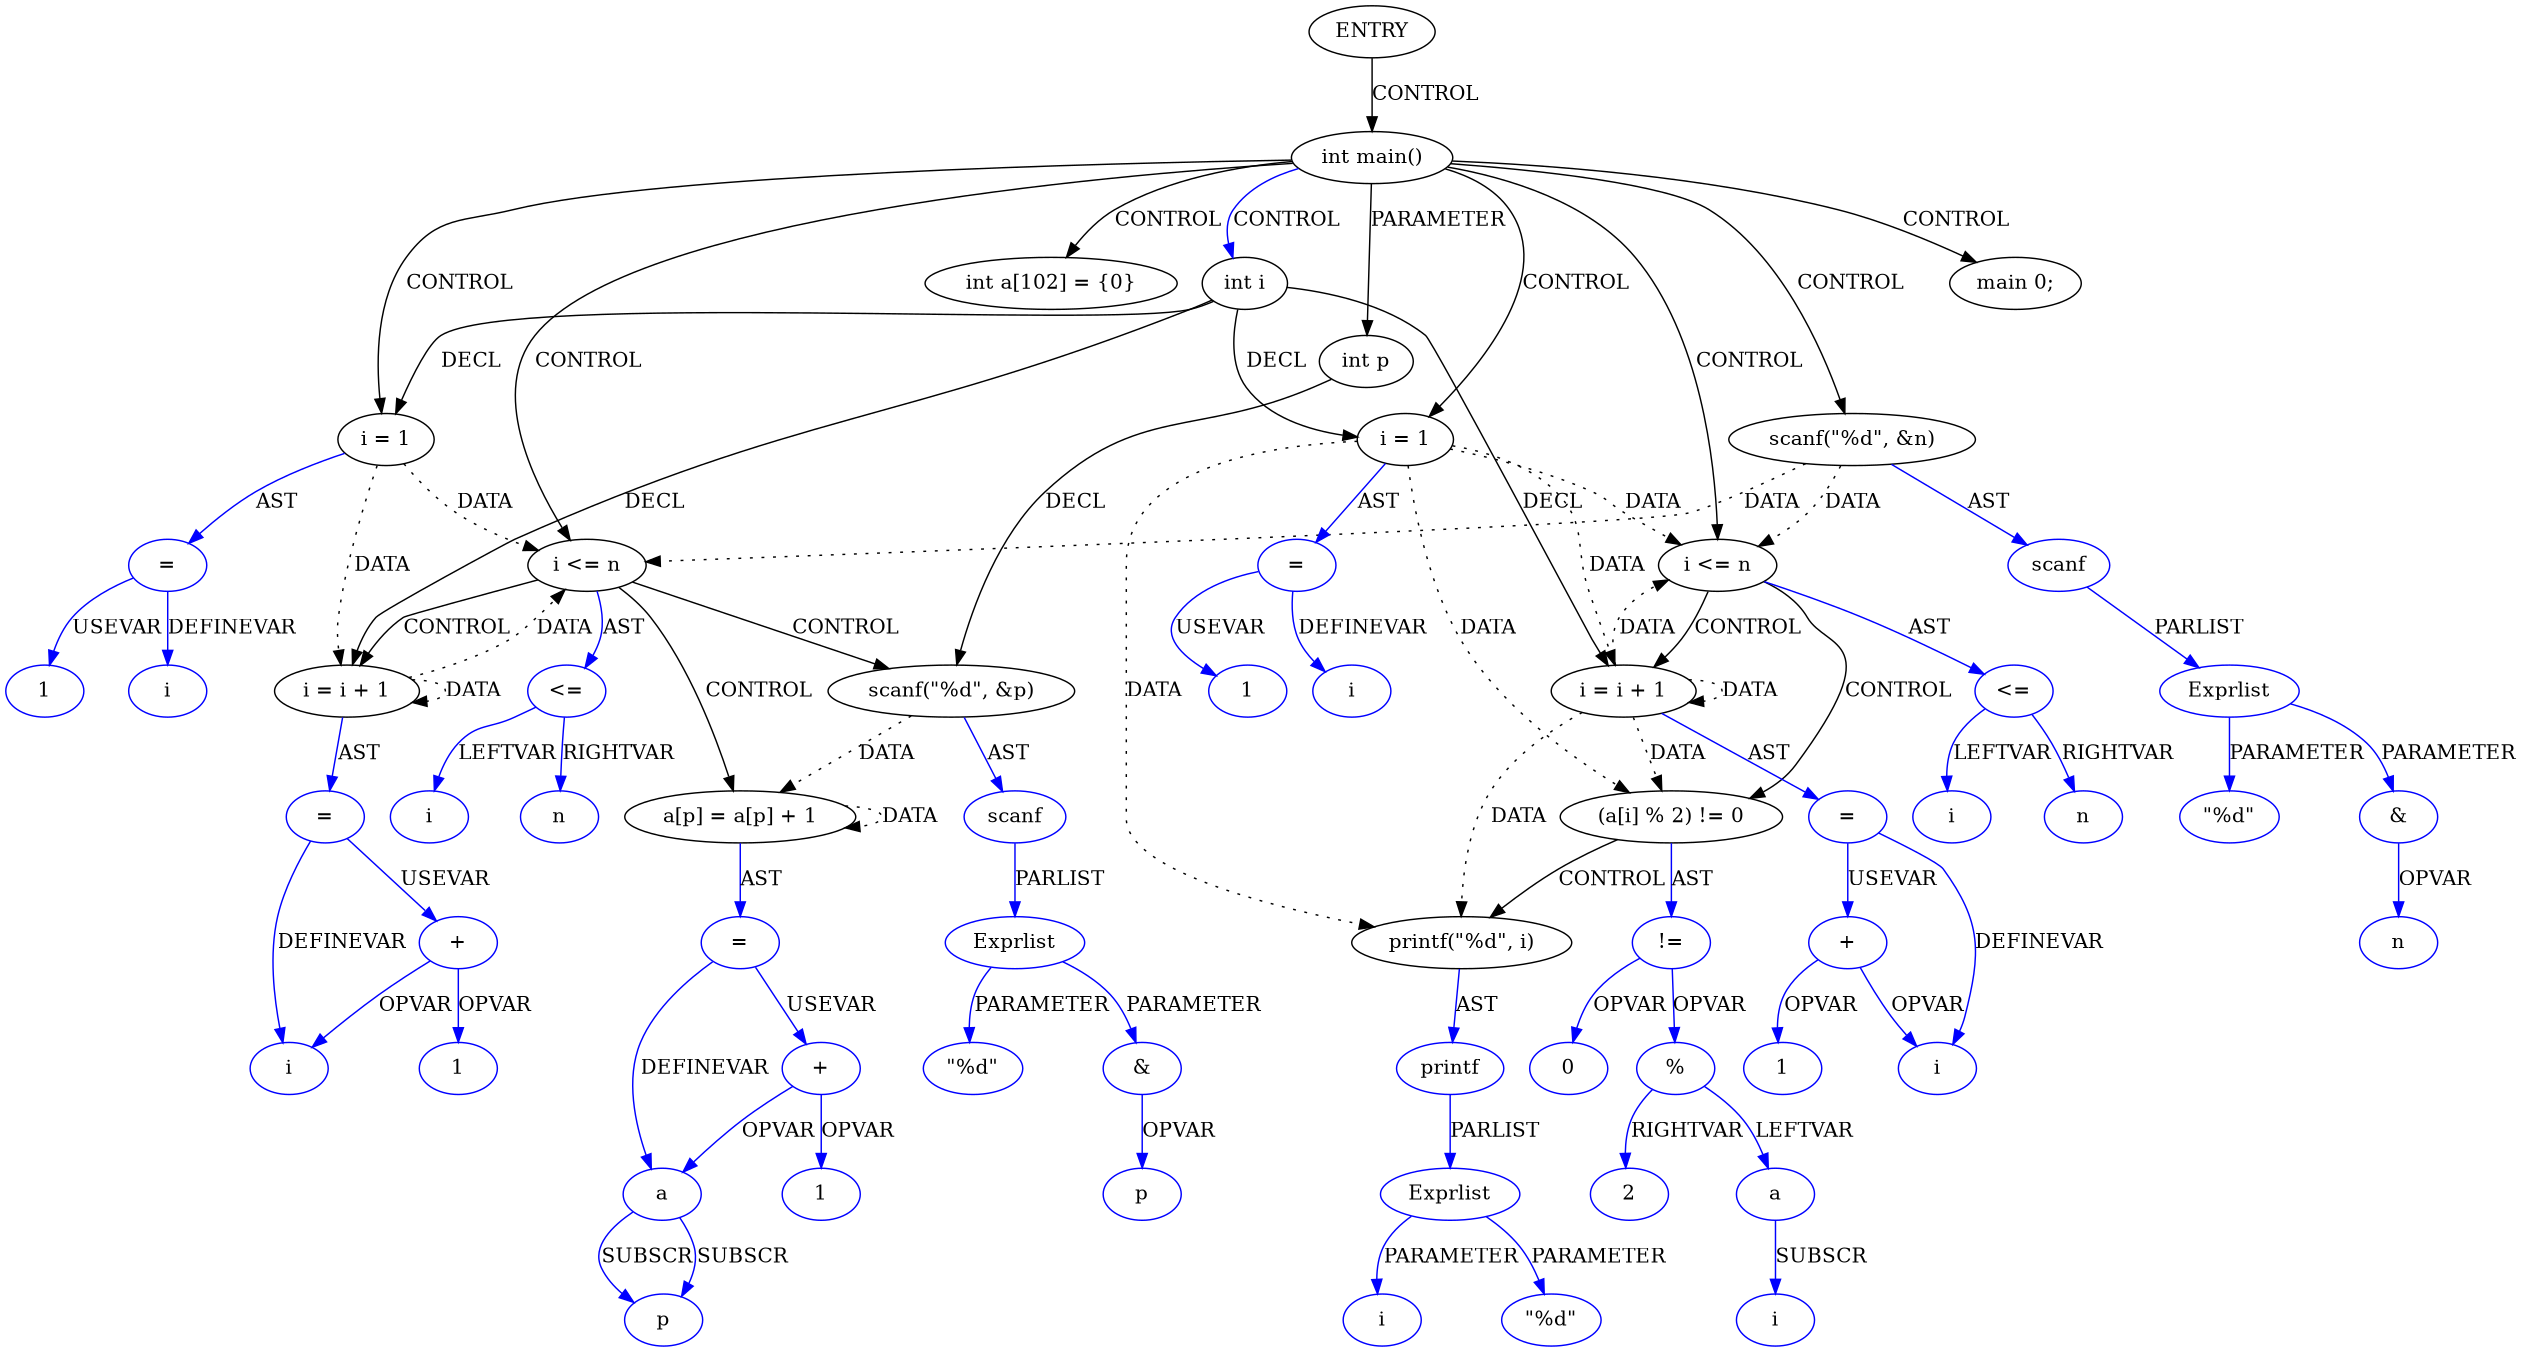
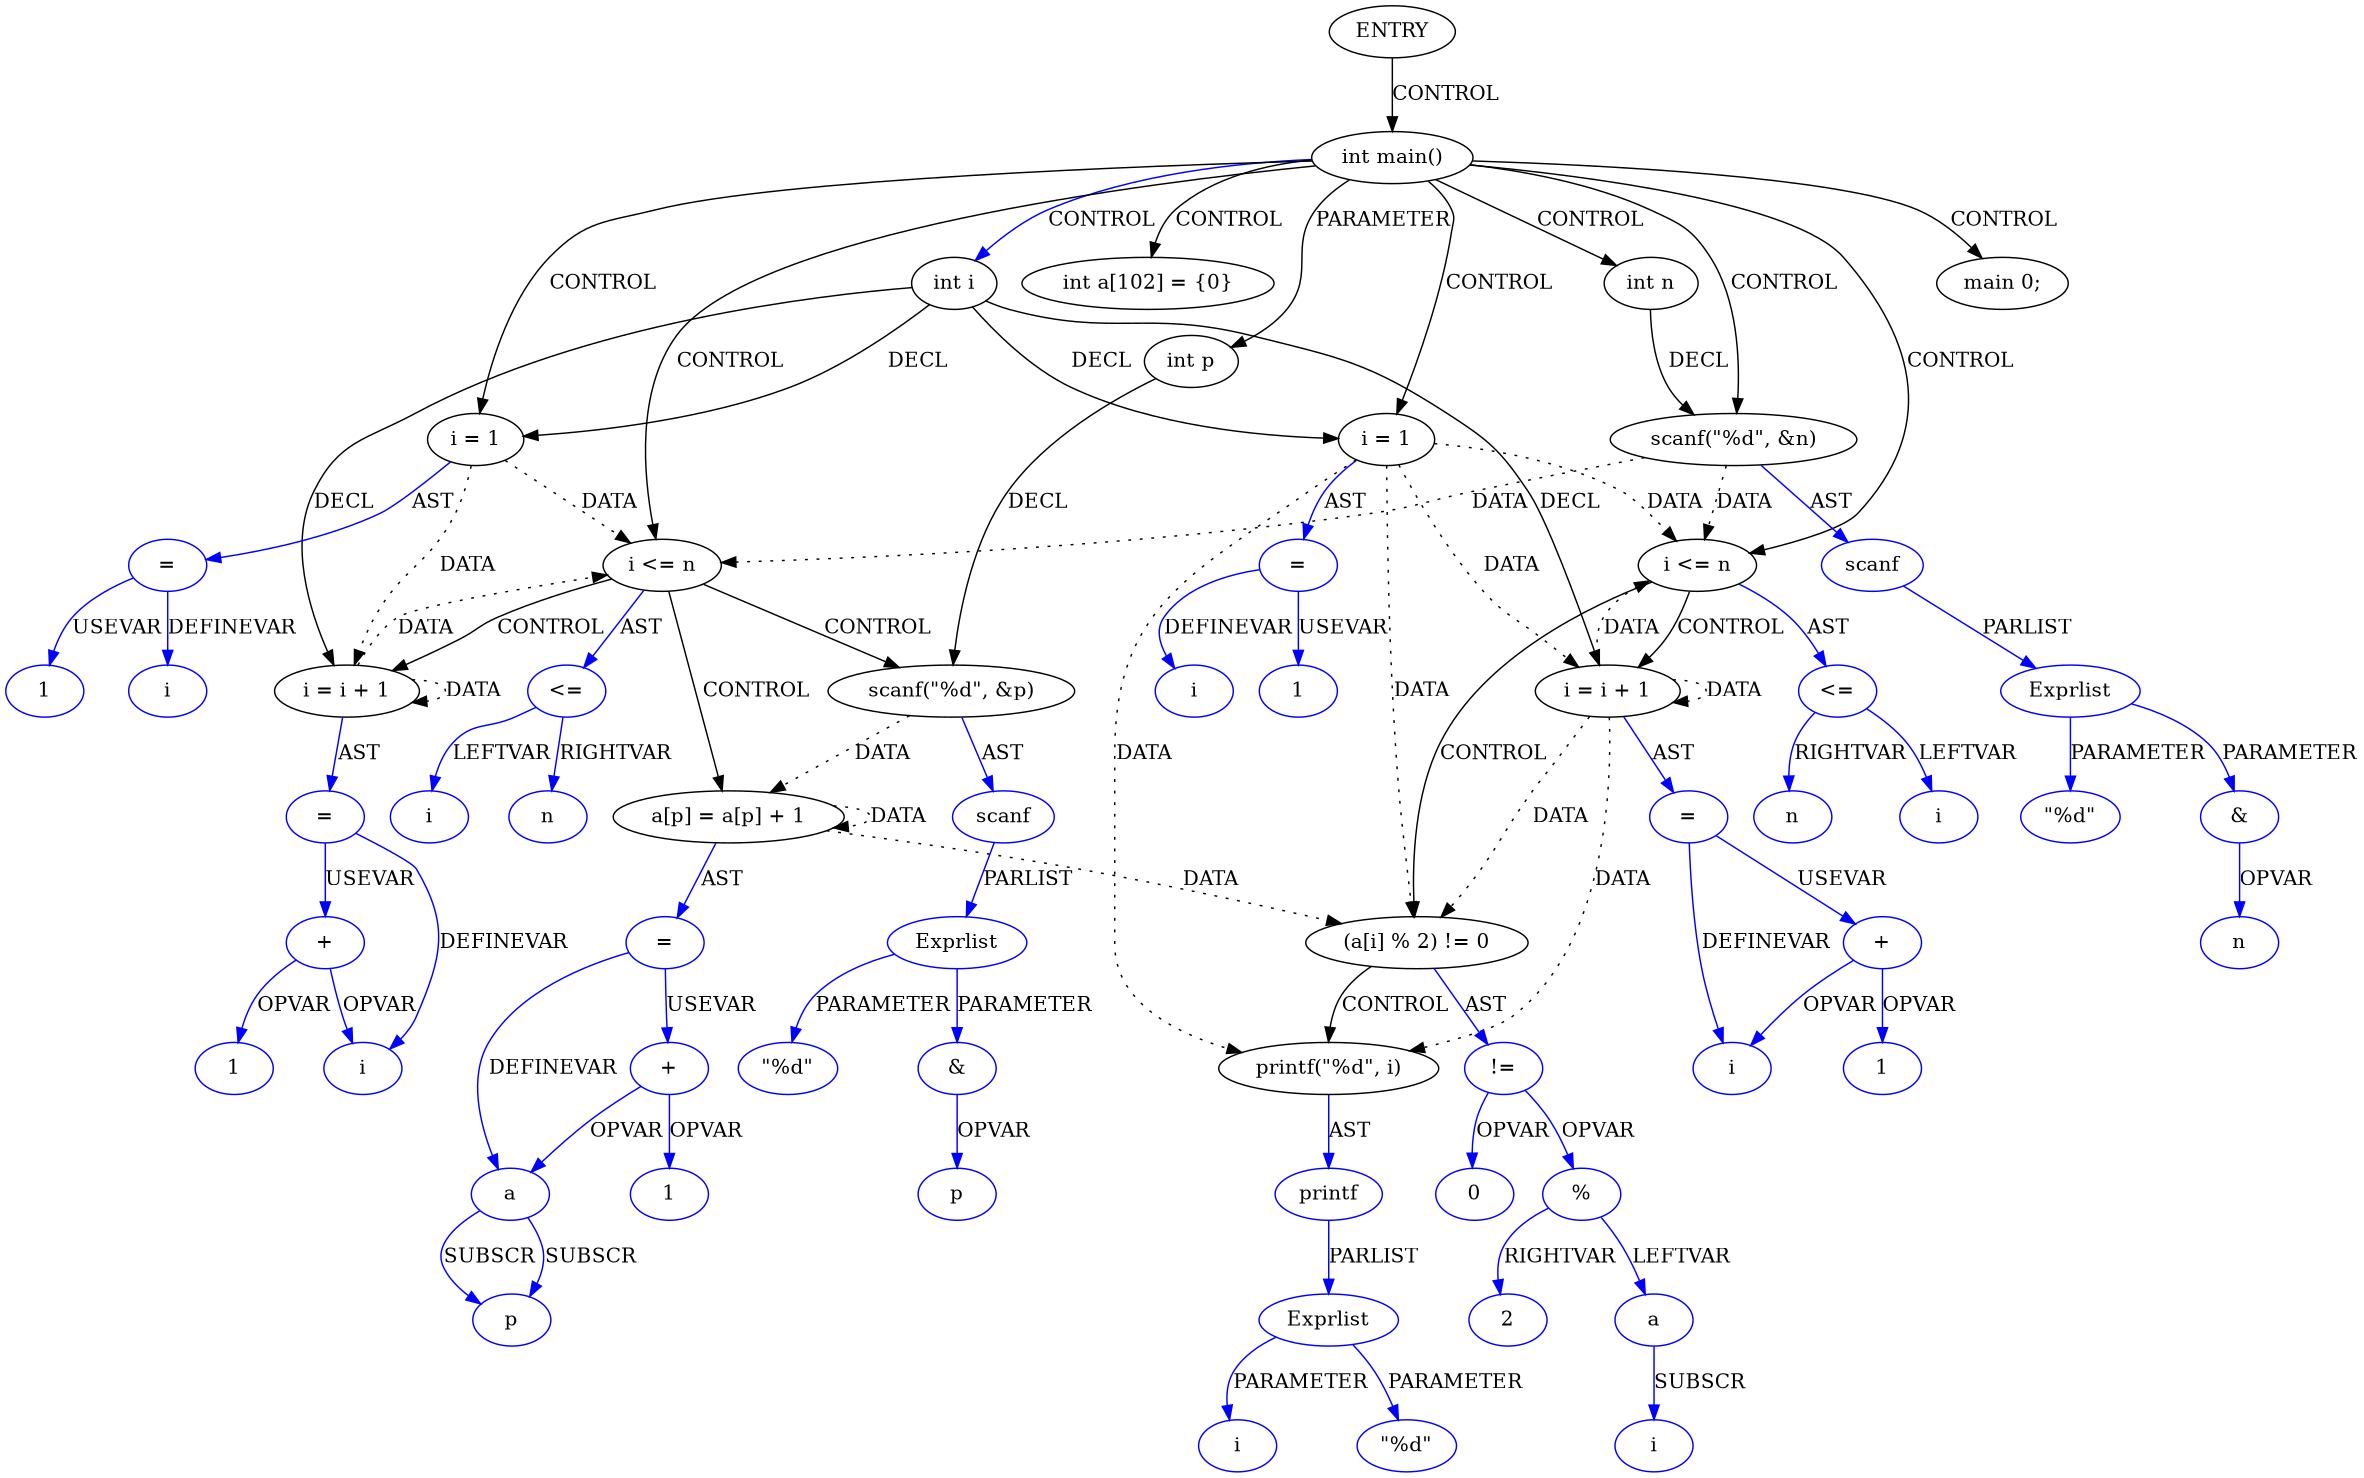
node "int n": added
edge "a[p] = a[p] + 1" -> "(a[i] % 2) != 0": added, label "DATA"
